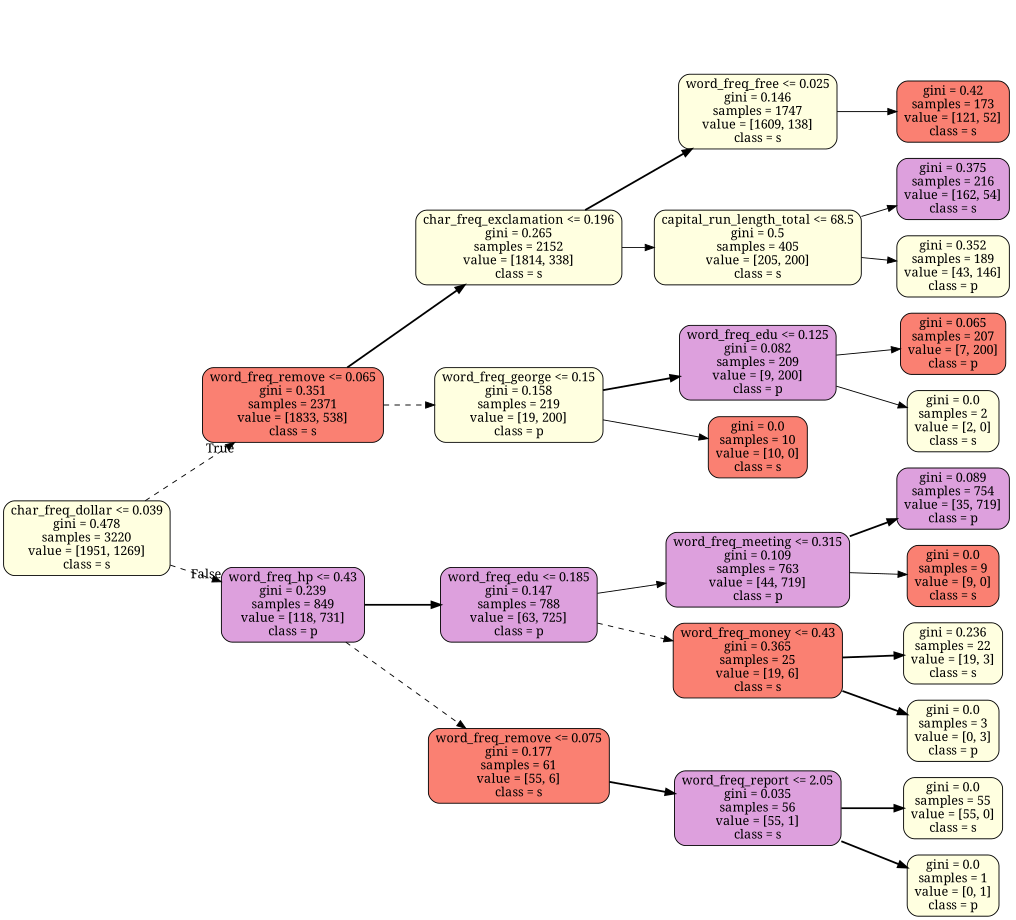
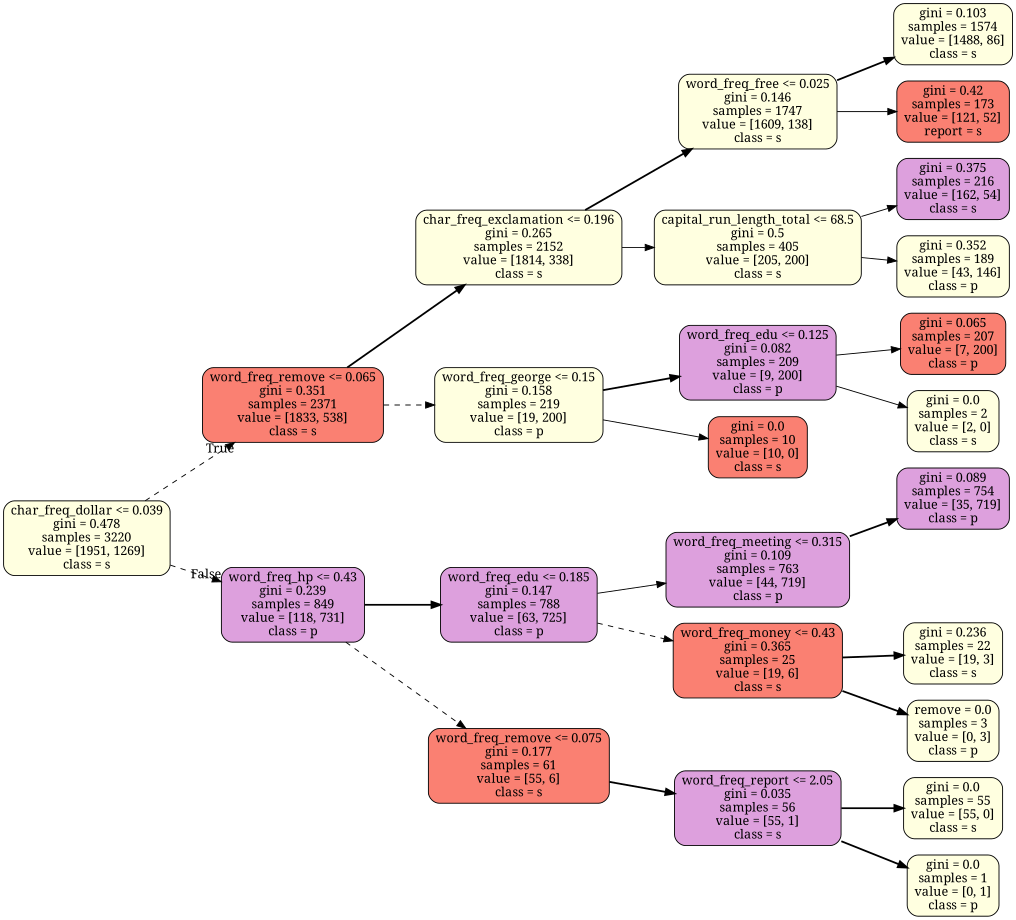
node "gini = 0.103 samples = 1574 value = [1488, 86] class = s": added
node "gini = 0.42 samples = 173 value = [121, 52] class = s": label "gini = 0.42 samples = 173 value = [121, 52] class = s" -> "gini = 0.42 samples = 173 value = [121, 52] report = s"
node "gini = 0.0 samples = 9 value = [9, 0] class = s": removed
node "gini = 0.0 samples = 3 value = [0, 3] class = p": label "gini = 0.0 samples = 3 value = [0, 3] class = p" -> "remove = 0.0 samples = 3 value = [0, 3] class = p"
